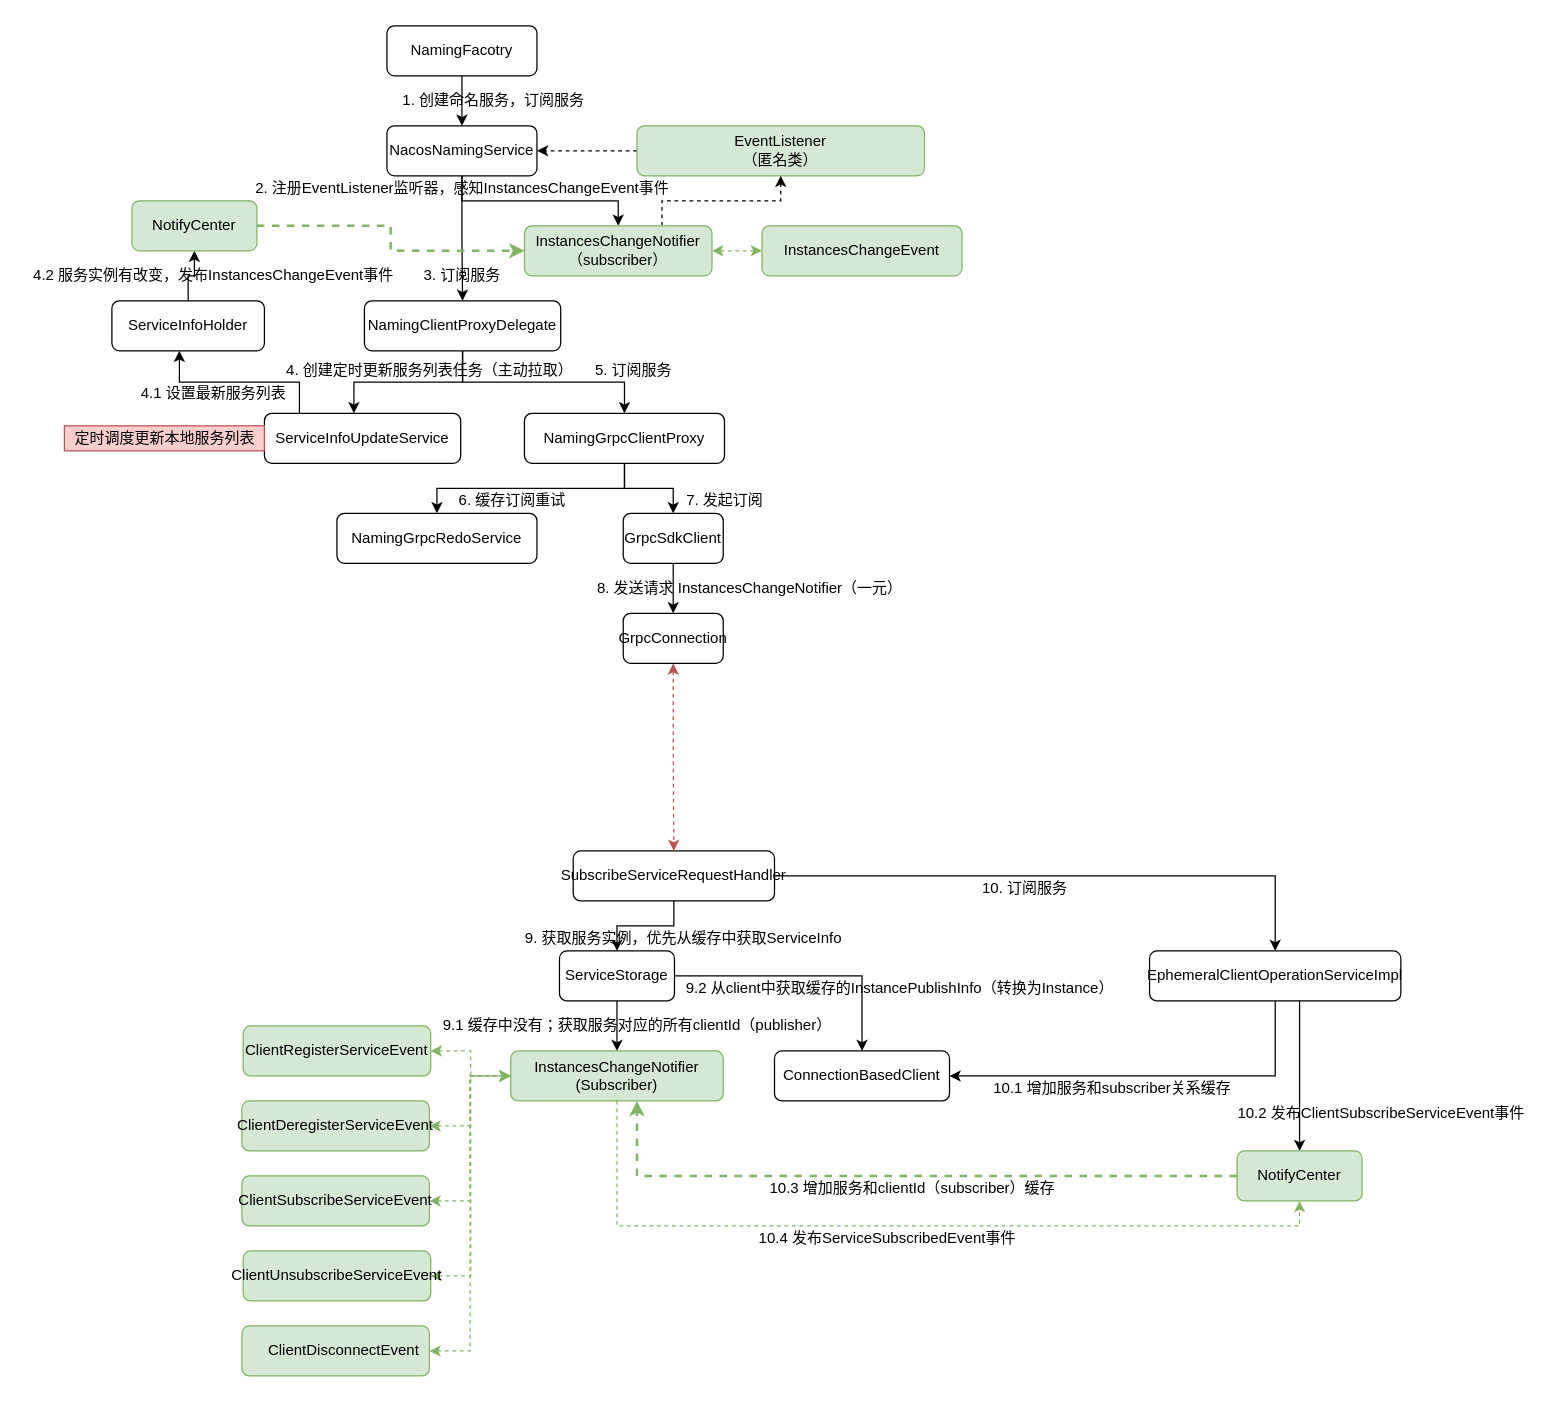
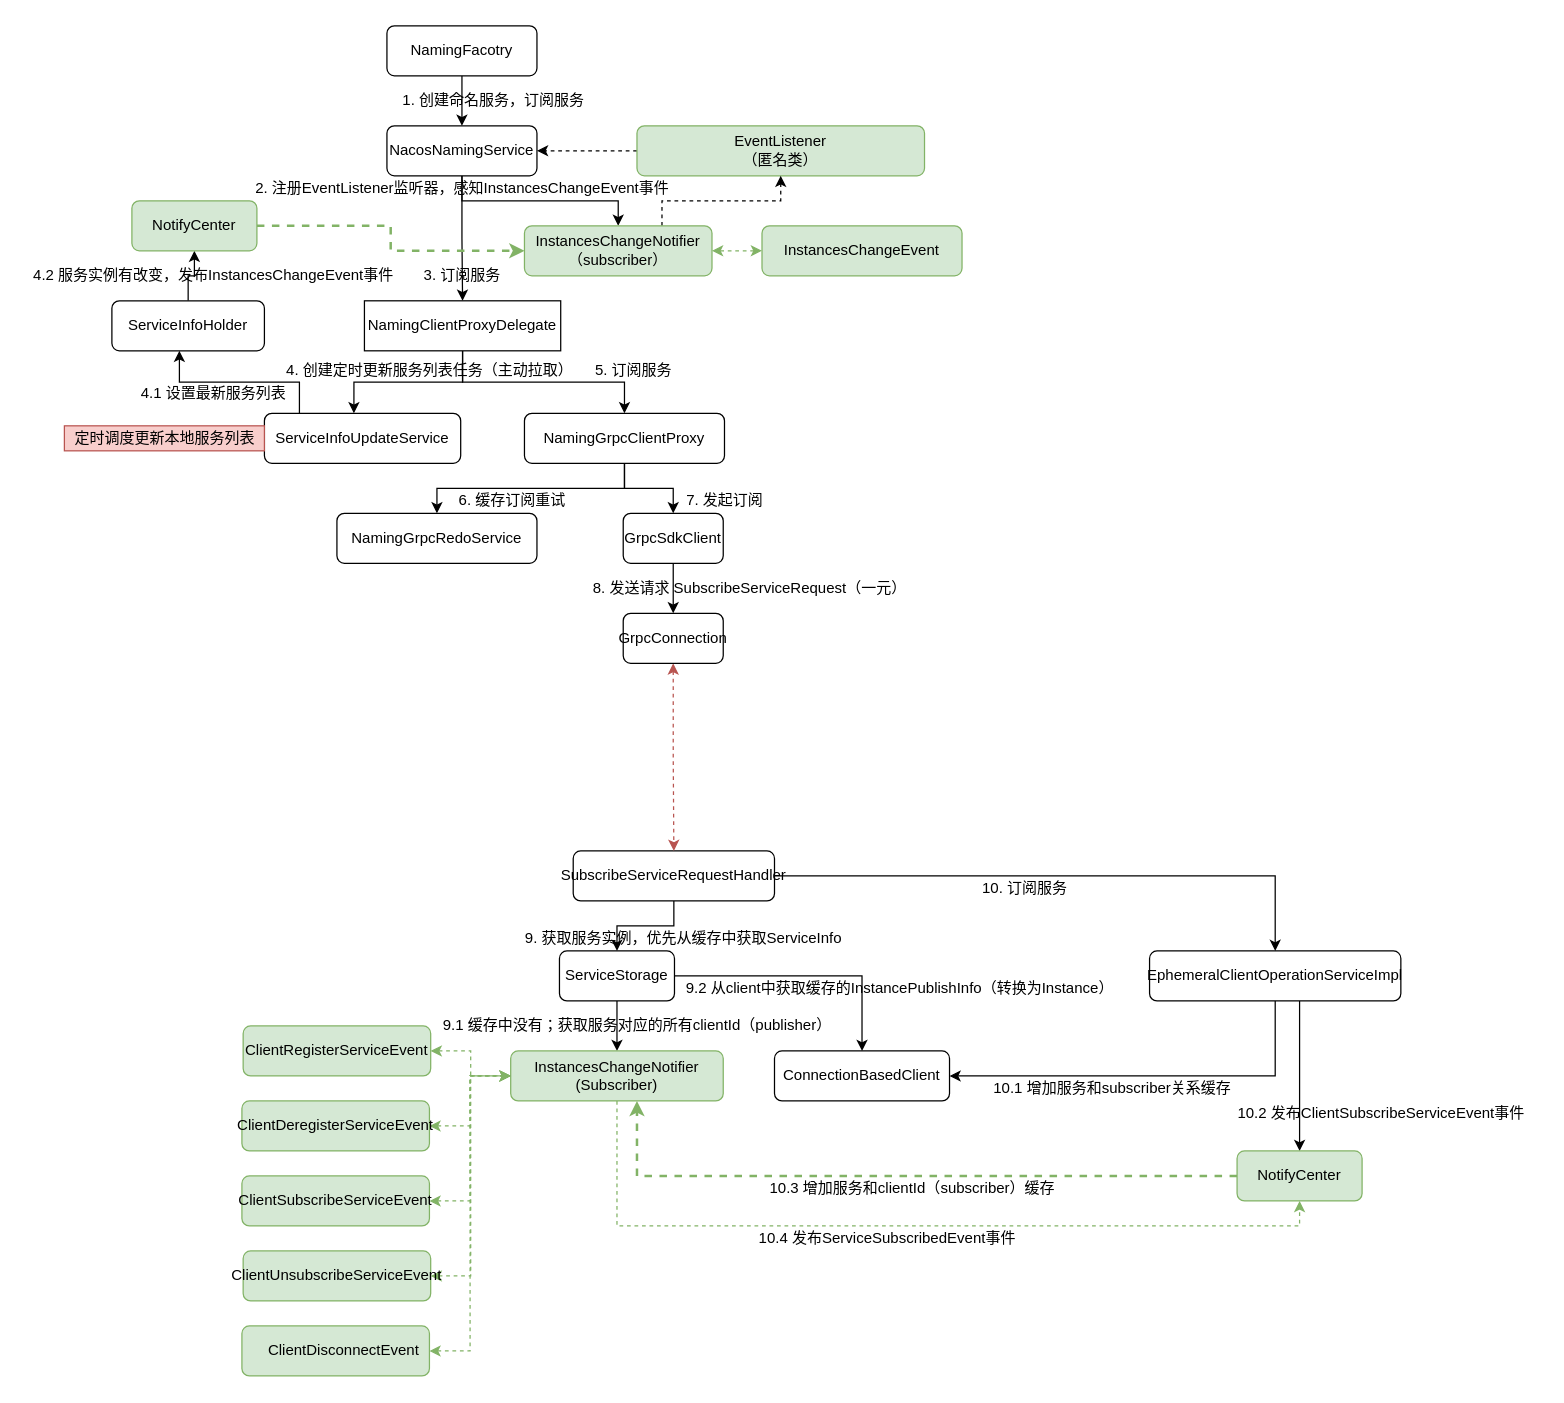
node "NamingClientProxyDelegate": shape rounded rectangle -> rectangle
node "8. 发送请求 InstancesChangeNotifier（一元）": label "8. 发送请求 InstancesChangeNotifier（一元）" -> "8. 发送请求 SubscribeServiceRequest（一元）"
